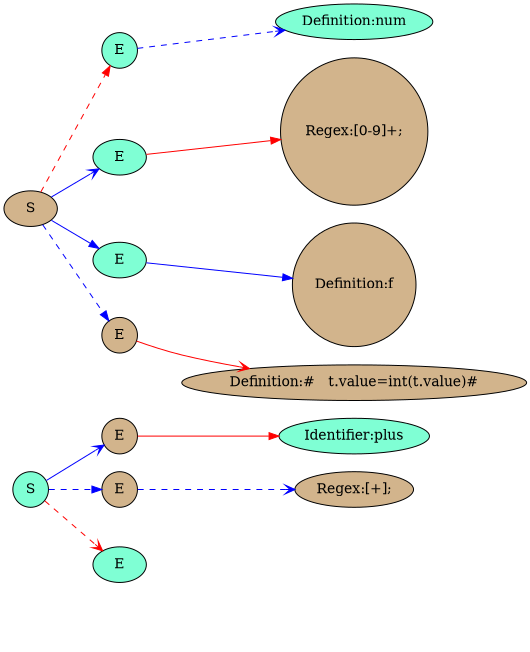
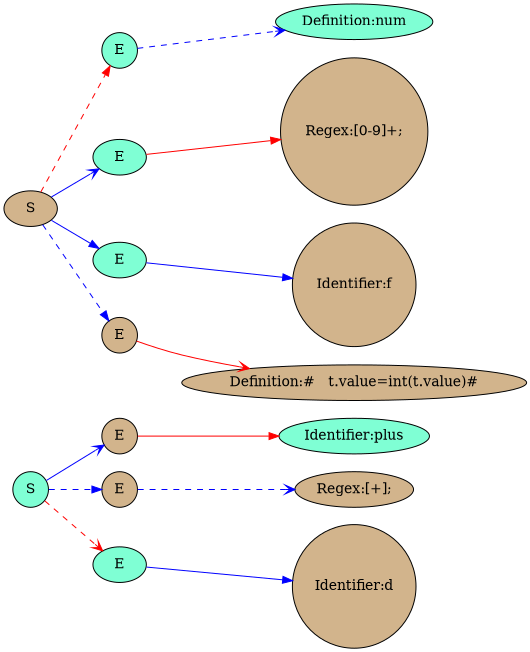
node "Definition:f": label "Definition:f" -> "Identifier:f"
node "Identifier:d": added
